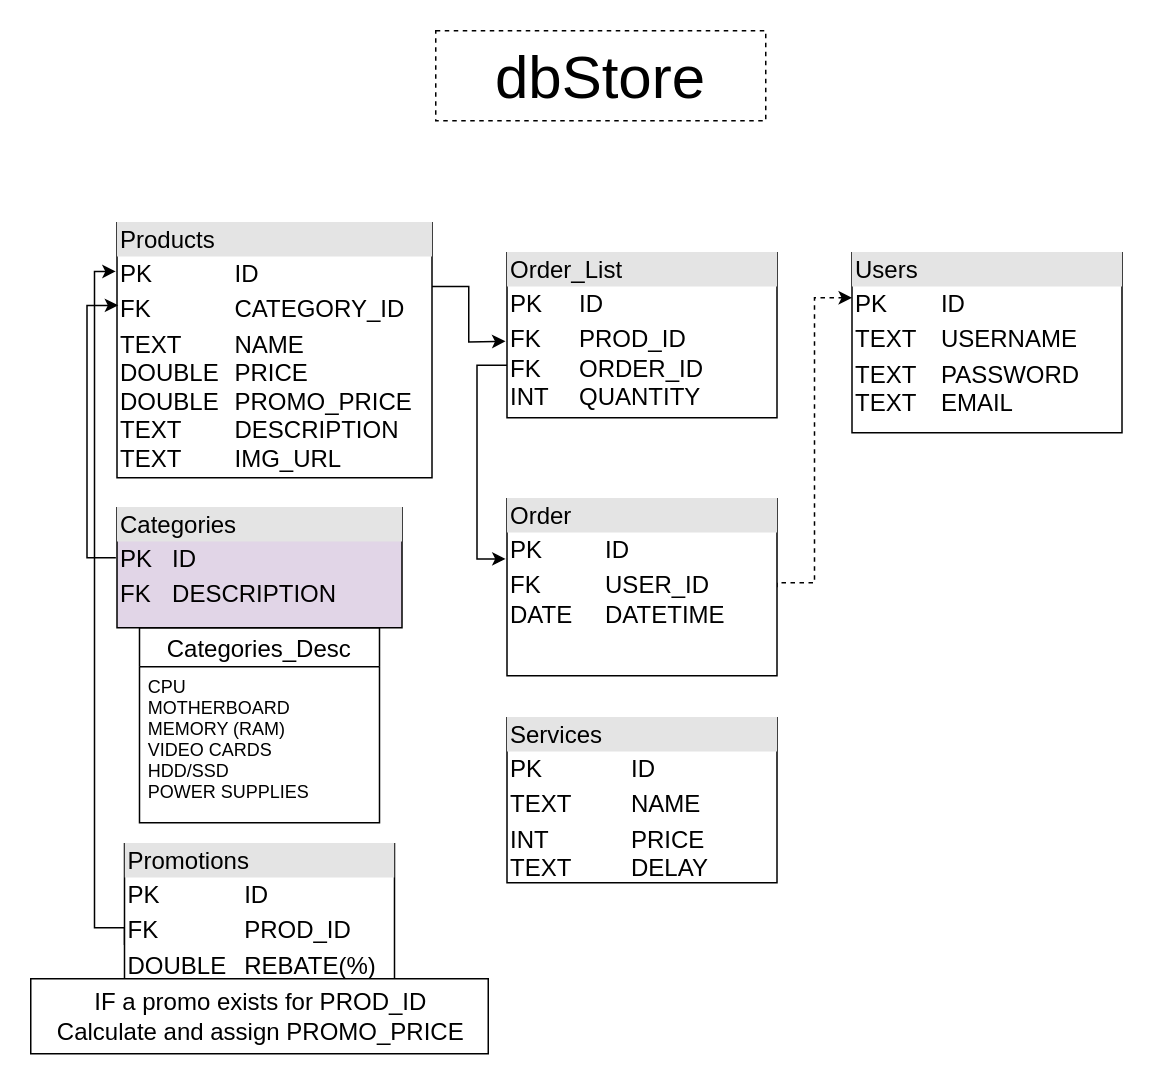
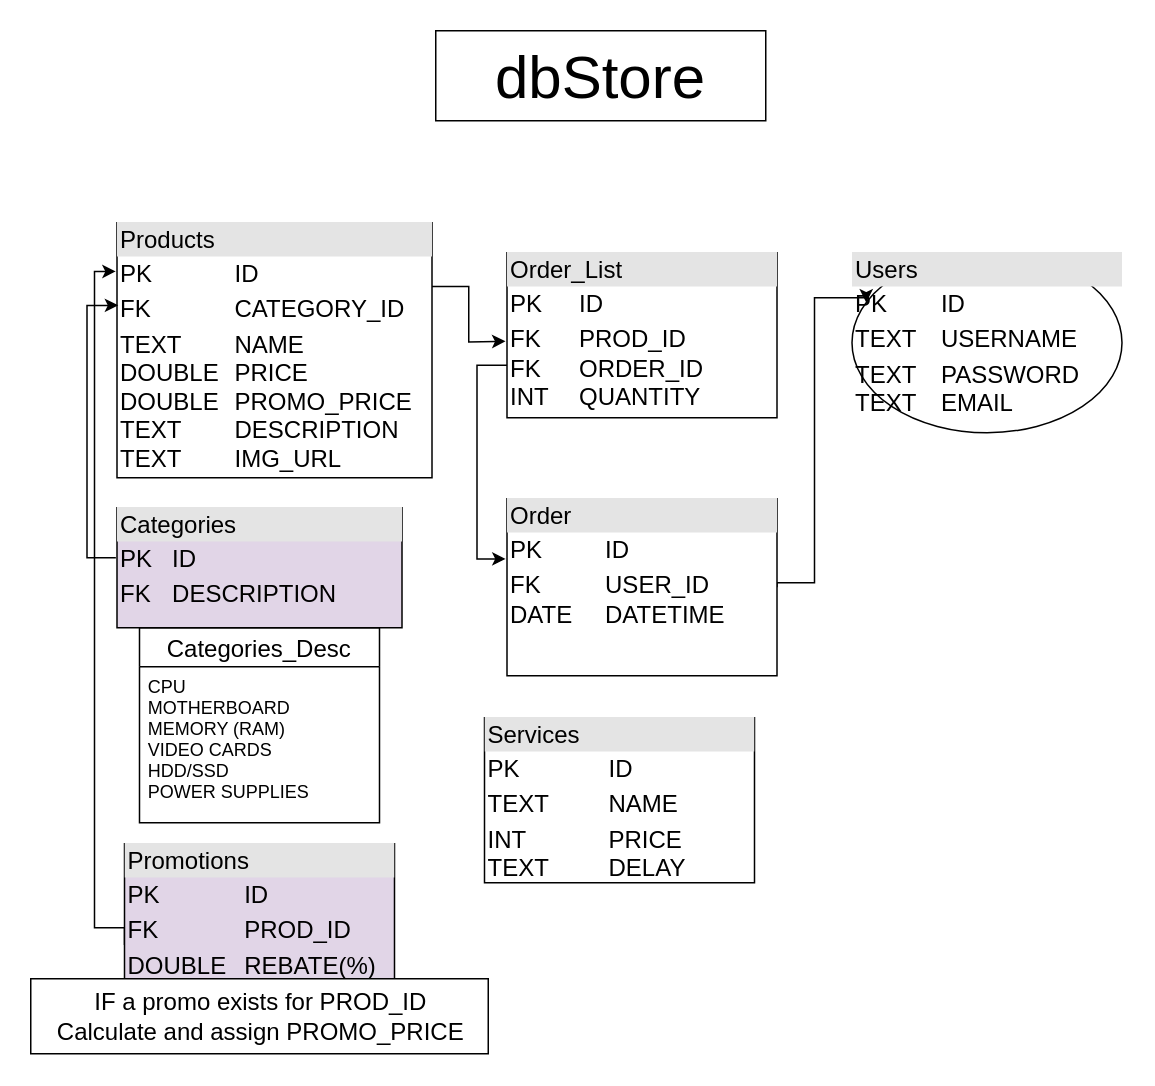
node "dbStore": style dashed -> solid
node "Users PK ID TEXT USERNAME TEXT TEXT PASSWORD EMAIL": shape rectangle -> ellipse
edge "Order PK ID FK DATE USER_ID DATETIME" -> "Users PK ID TEXT USERNAME TEXT TEXT PASSWORD EMAIL": style dashed -> solid
node "Services PK ID TEXT NAME INT TEXT PRICE DELAY": moved (642, 800) -> (620, 800)
node "Promotions PK ID FK PROD_ID DOUBLE REBATE(%)": fillcolor #ffffff -> #e1d5e7
